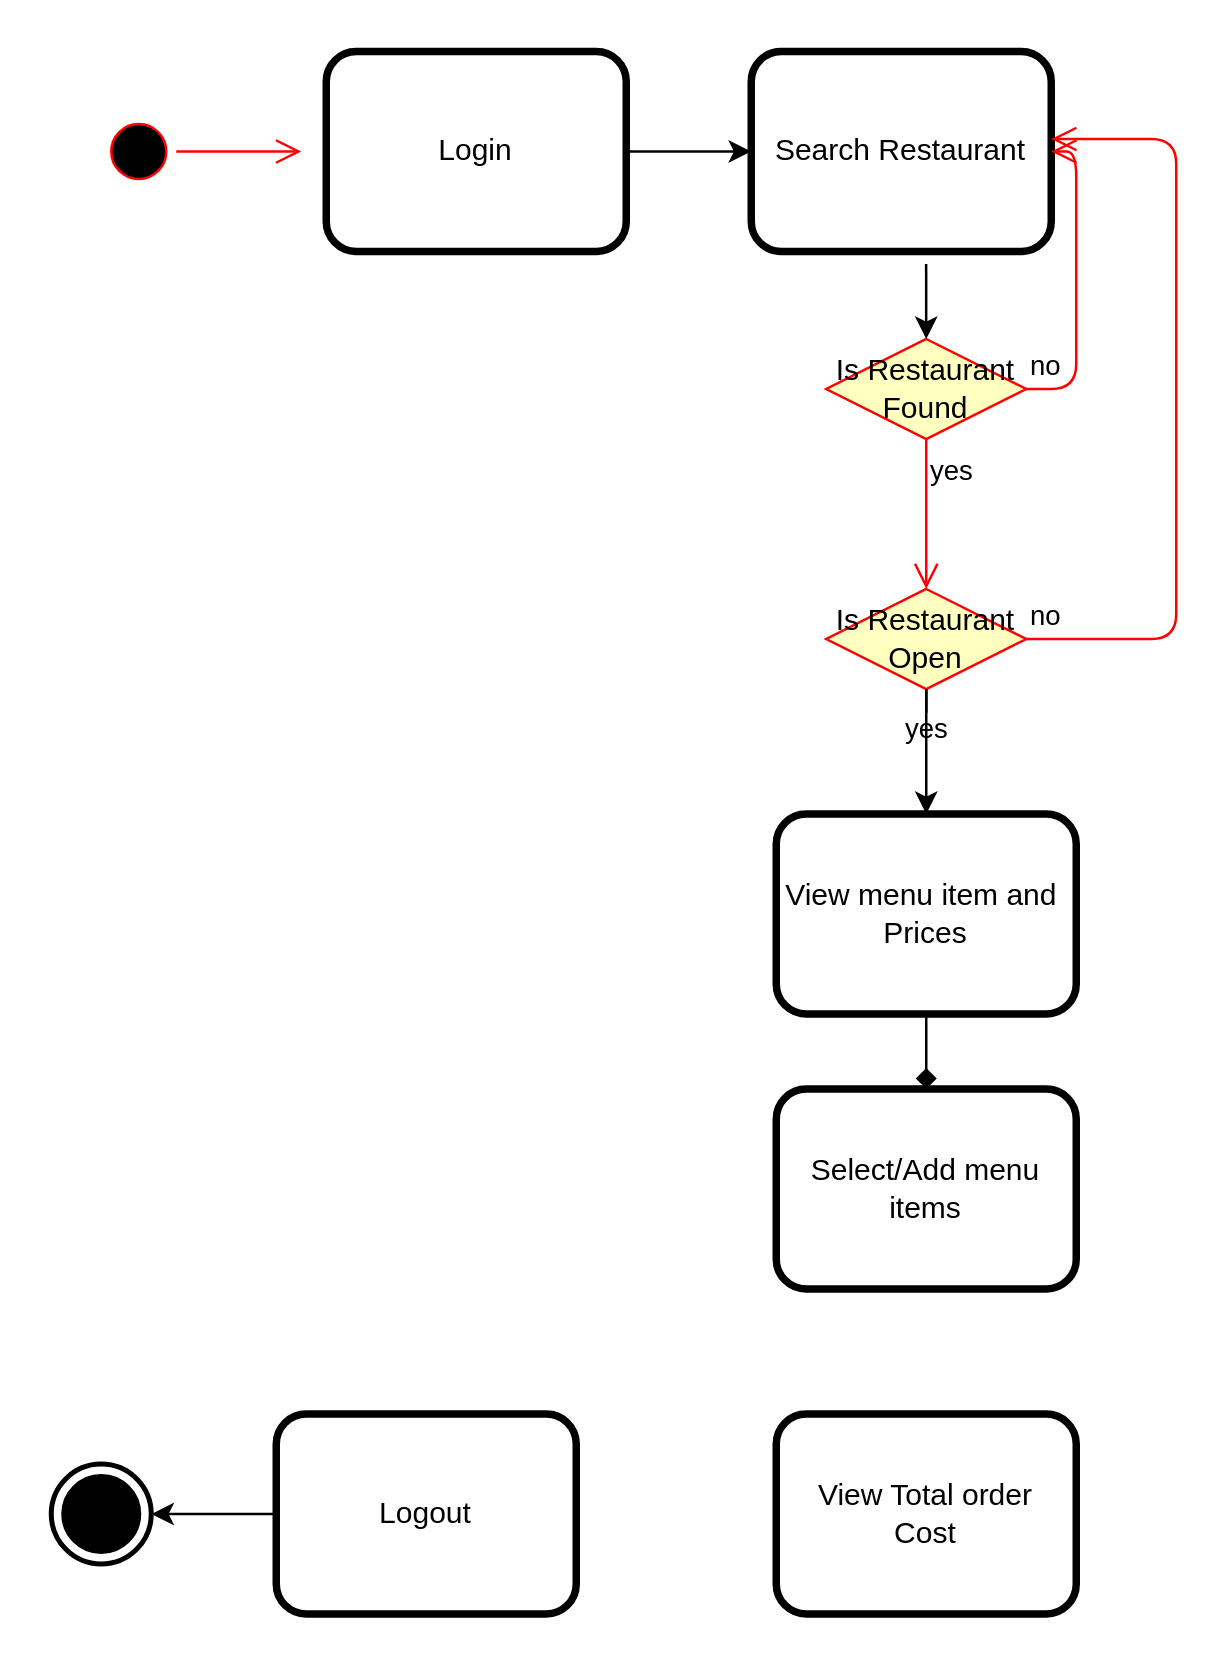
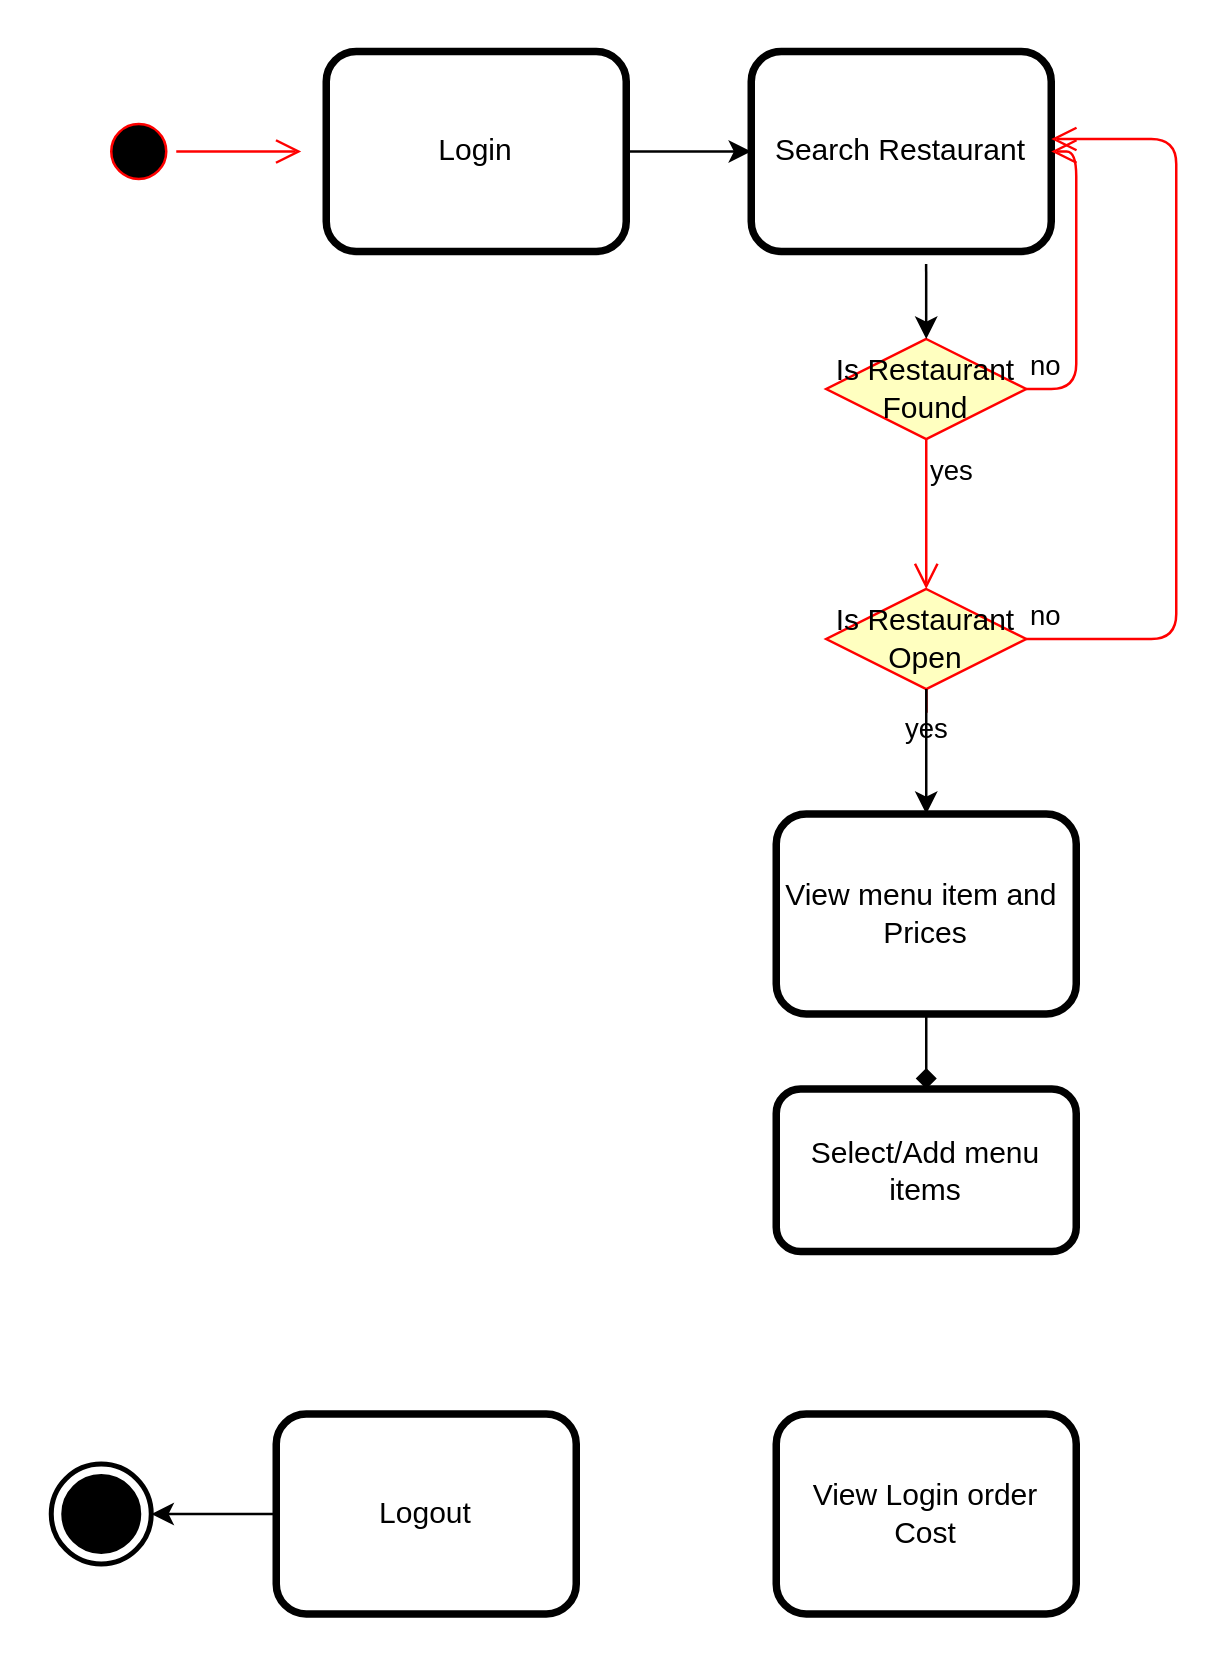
node "Select/Add menu items": size 300x200 -> 300x163
node "View Total order Cost": label "View Total order Cost" -> "View Login order Cost"
